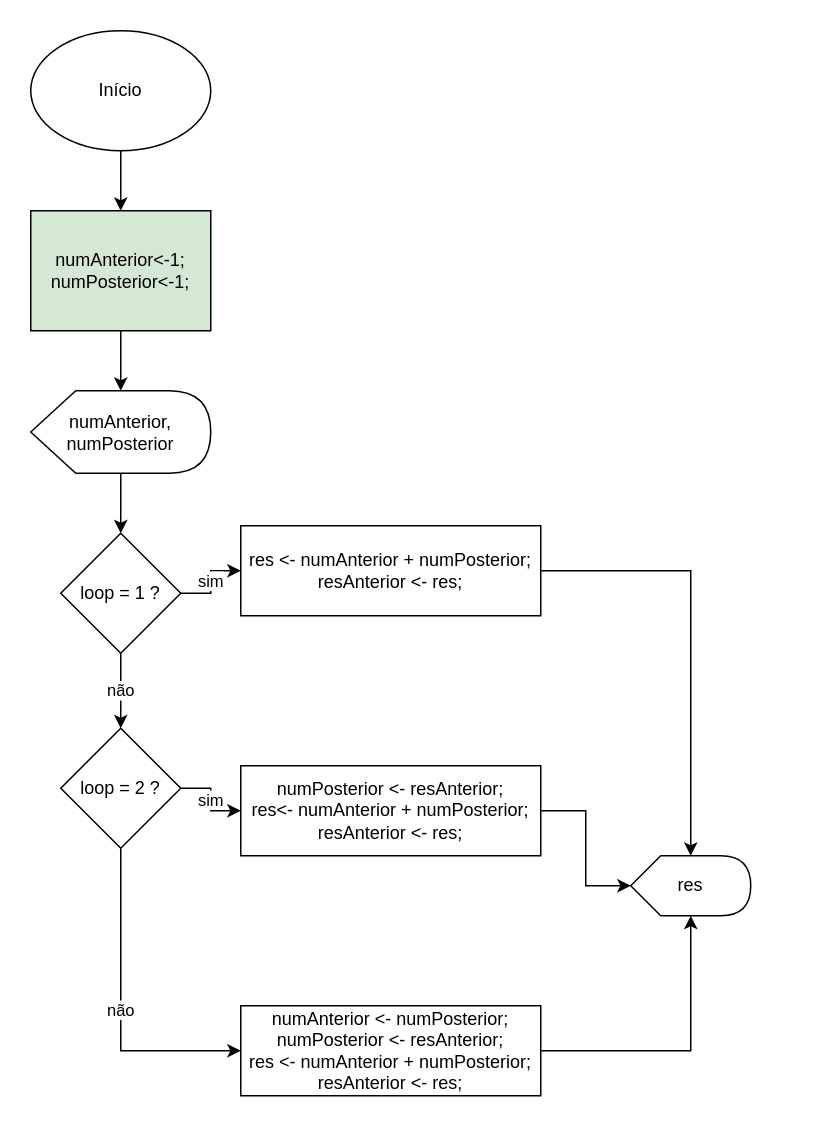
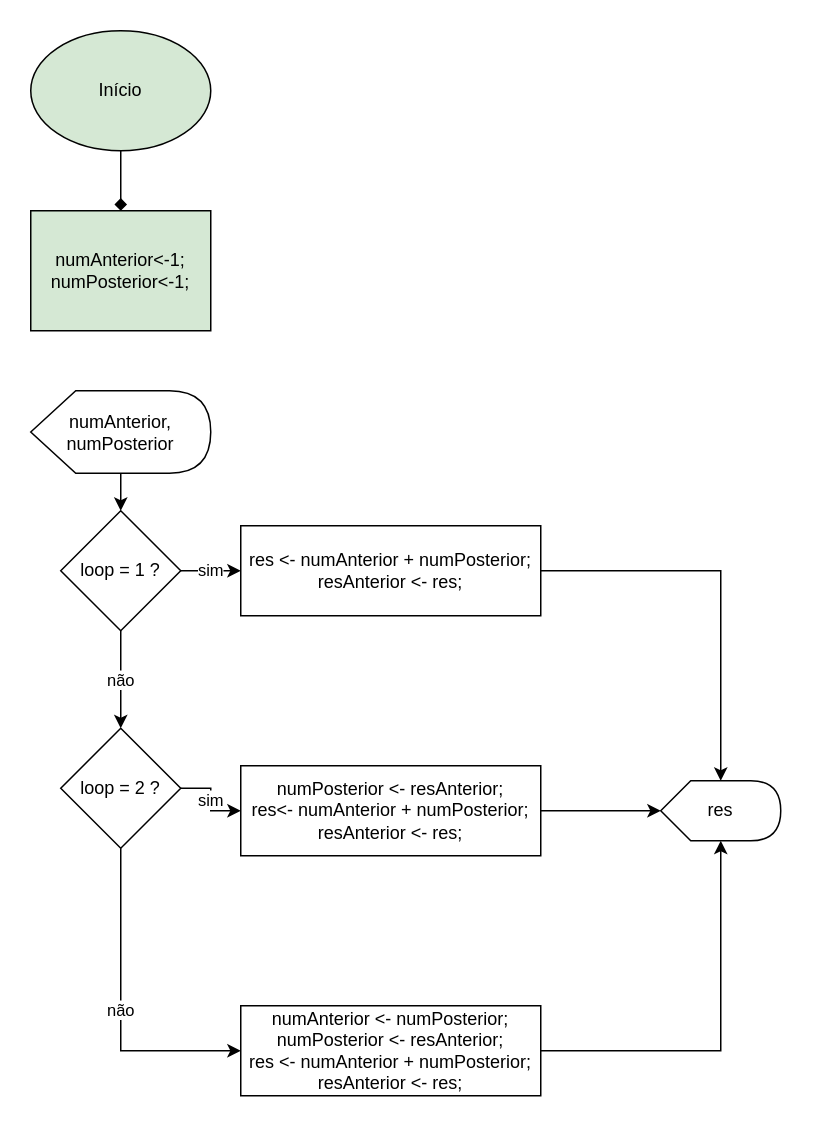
node "Início": fillcolor #ffffff -> #d5e8d4
edge "Início" -> "numAnterior<-1; numPosterior<-1;": arrowhead classic -> diamond
edge "numAnterior<-1; numPosterior<-1;" -> "numAnterior, numPosterior": removed
node "loop = 1 ?": moved (121, 593) -> (121, 571)
node "res": moved (691, 886) -> (721, 811)
